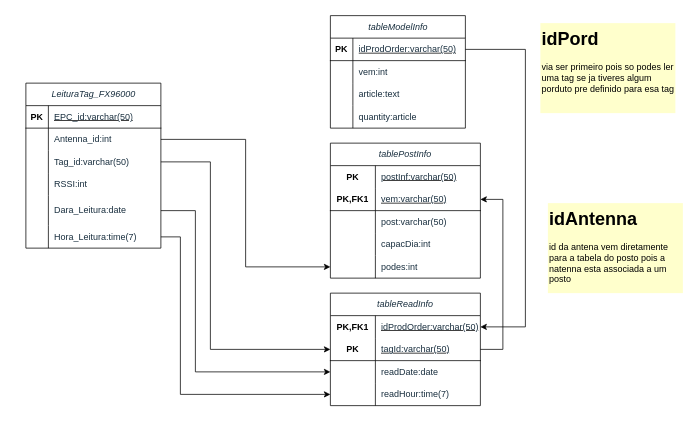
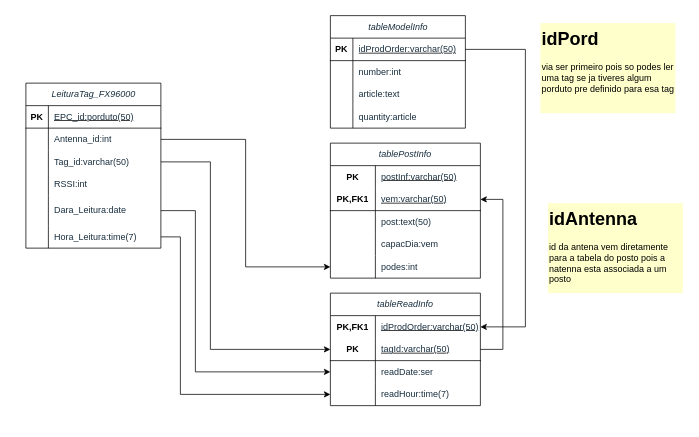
node "vem:int": label "vem:int" -> "number:int"
node "EPC_id:varchar(50)": label "EPC_id:varchar(50)" -> "EPC_id:porduto(50)"
node "post:varchar(50)": label "post:varchar(50)" -> "post:text(50)"
node "capacDia:int": label "capacDia:int" -> "capacDia:vem"
node "readDate:date": label "readDate:date" -> "readDate:ser"
